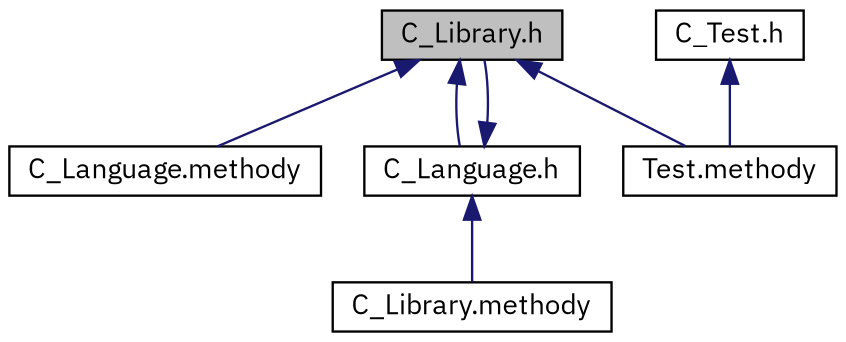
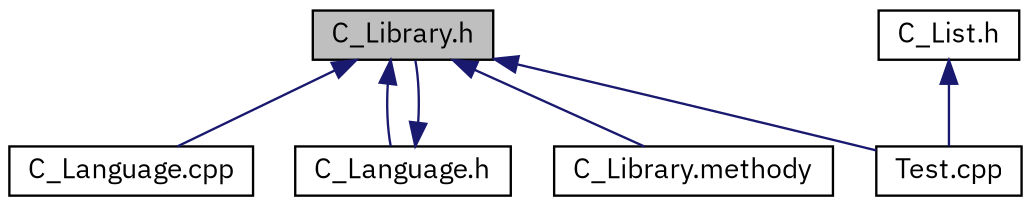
node "C_Test.h": label "C_Test.h" -> "C_List.h"
node "C_Language.methody": label "C_Language.methody" -> "C_Language.cpp"
node "Test.methody": label "Test.methody" -> "Test.cpp"
edge "C_Library.methody" -> "C_Language.h": now "C_Library.methody" -> "C_Library.h"
